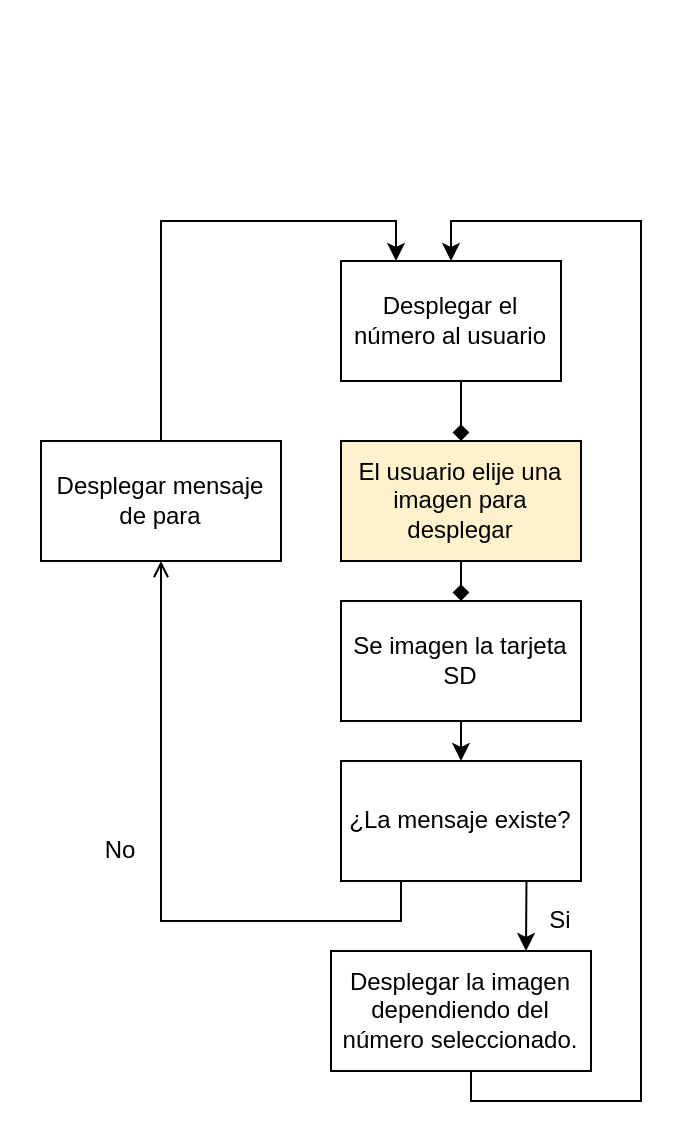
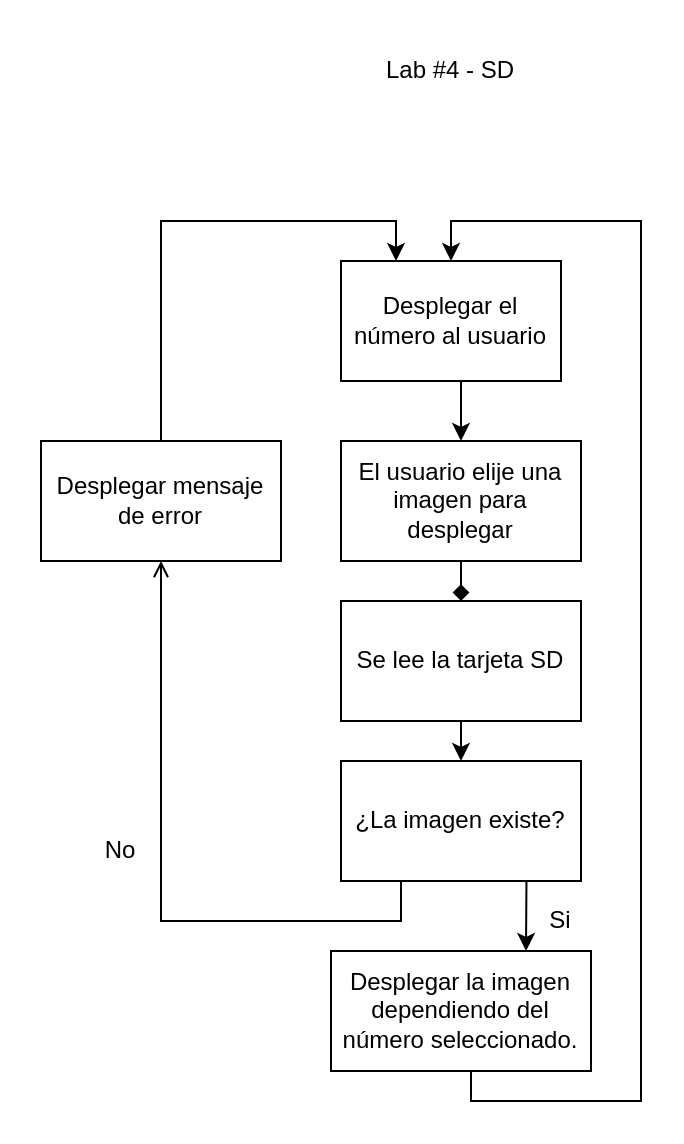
node "Lab #4 - SD": added
edge "Desplegar el número al usuario" -> "El usuario elije una imagen para desplegar": arrowhead diamond -> classic
node "Desplegar mensaje de para": label "Desplegar mensaje de para" -> "Desplegar mensaje de error"
node "El usuario elije una imagen para desplegar": fillcolor #fff2cc -> #ffffff
node "Se imagen la tarjeta SD": label "Se imagen la tarjeta SD" -> "Se lee la tarjeta SD"
node "¿La mensaje existe?": label "¿La mensaje existe?" -> "¿La imagen existe?"
